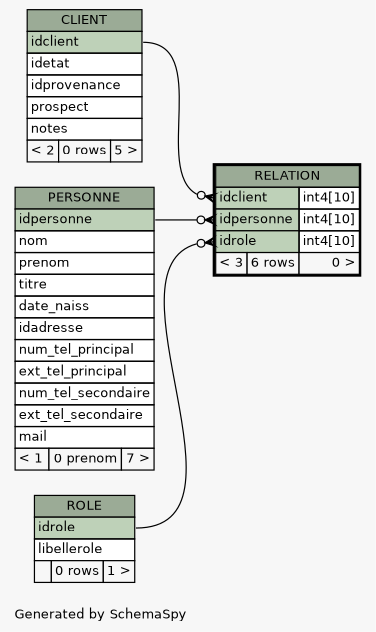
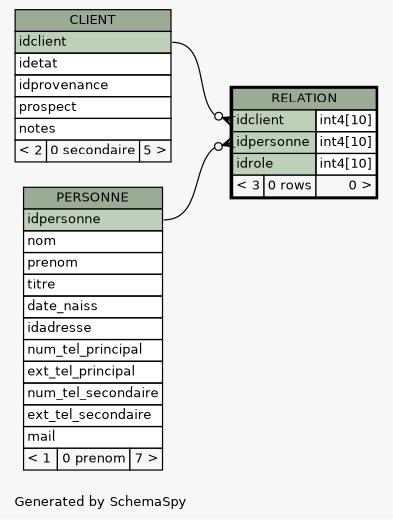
node "CLIENT": text "0 rows" -> "0 secondaire"
node "RELATION": text "6 rows" -> "0 rows"
node "ROLE": removed
